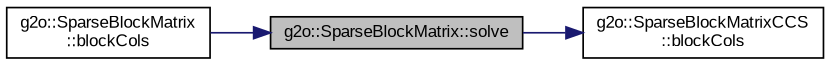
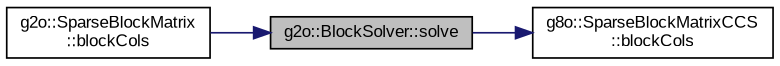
node "g2o::SparseBlockMatrix::solve": label "g2o::SparseBlockMatrix::solve" -> "g2o::BlockSolver::solve"
node "g2o::SparseBlockMatrixCCS ::blockCols": label "g2o::SparseBlockMatrixCCS ::blockCols" -> "g8o::SparseBlockMatrixCCS ::blockCols"
